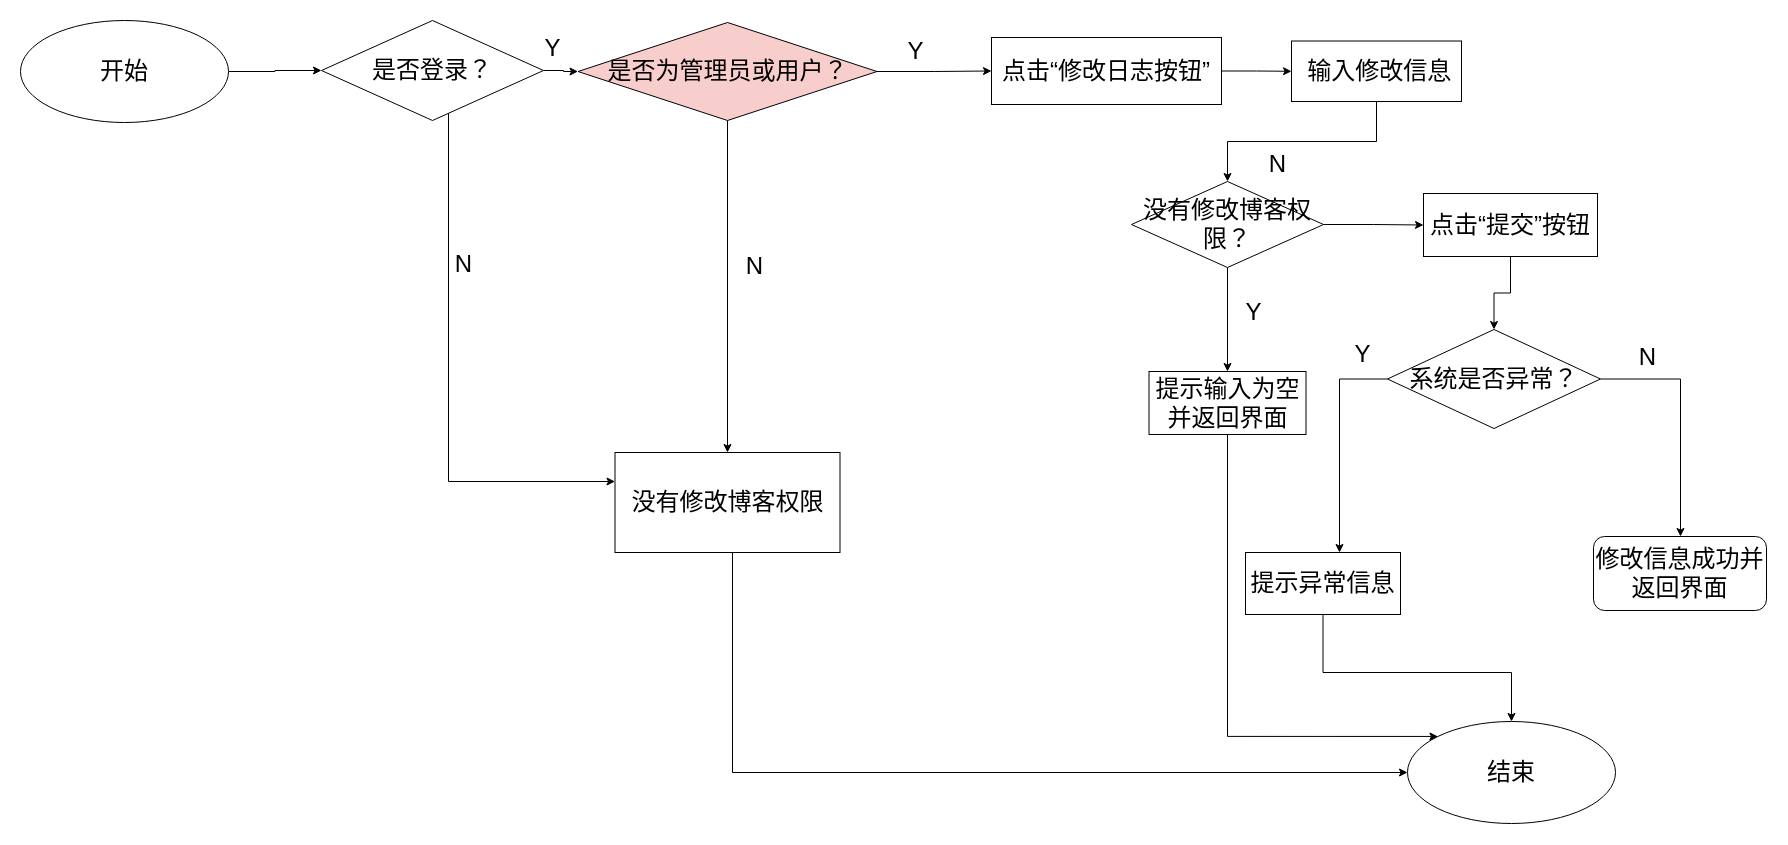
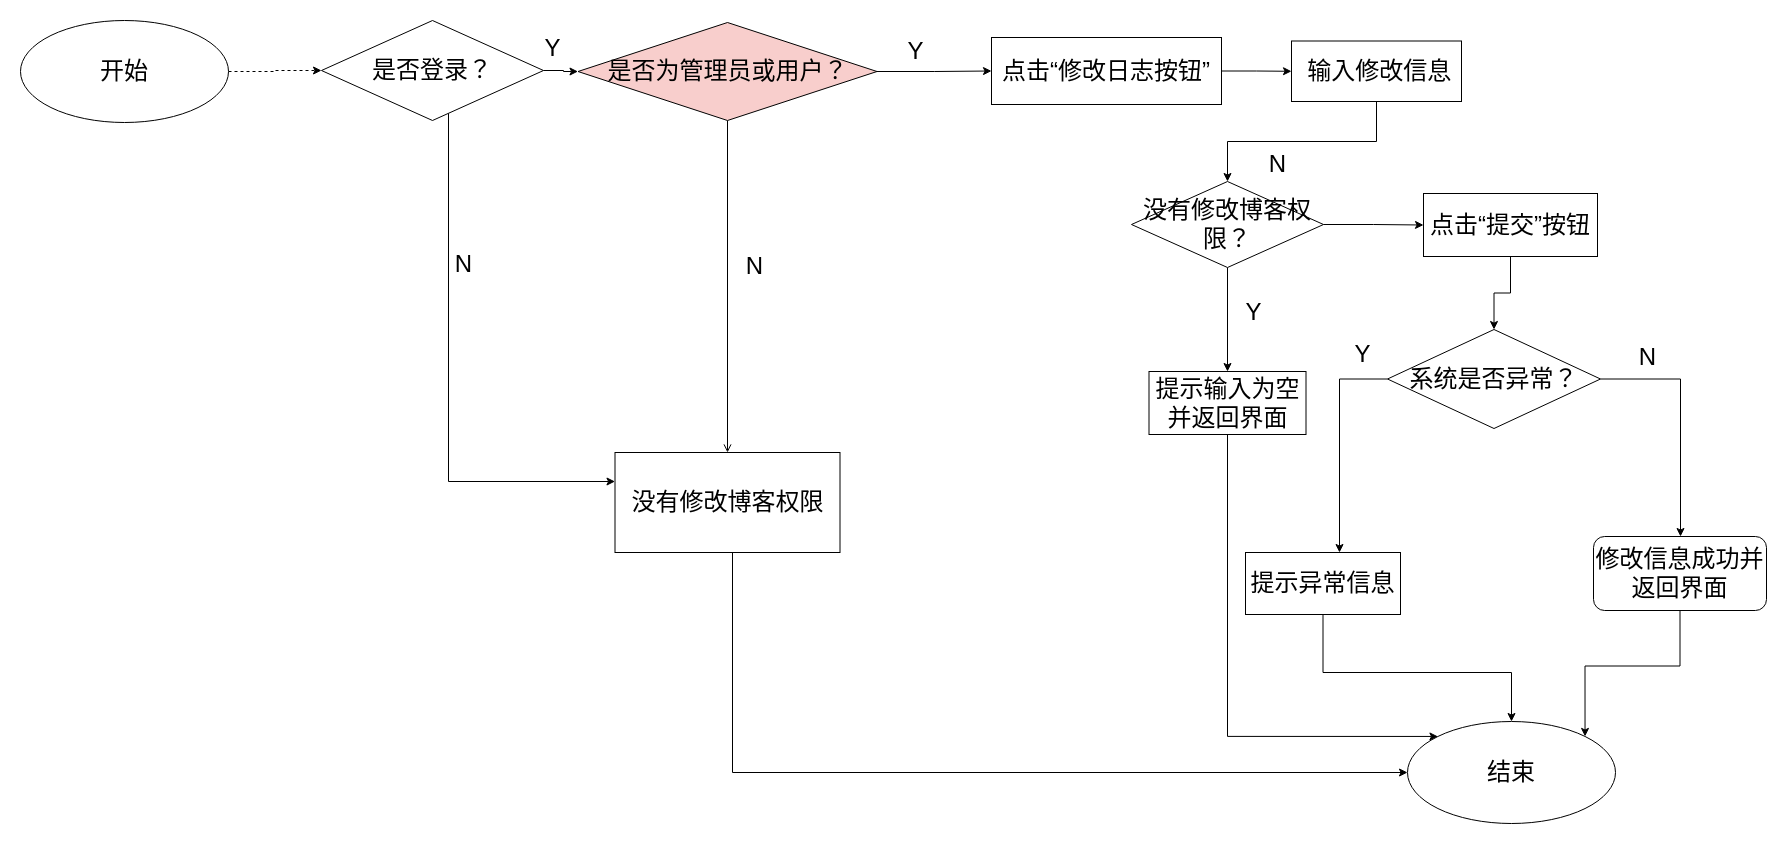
edge "开始" -> "是否登录？": style solid -> dashed
edge "是否为管理员或用户？" -> "没有修改博客权限": arrowhead classic -> open
edge "修改信息成功并返回界面" -> "结束": added
